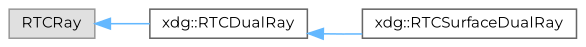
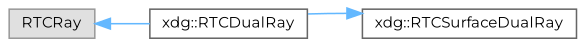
edge "xdg::RTCSurfaceDualRay" -> "xdg::RTCDualRay": reversed
